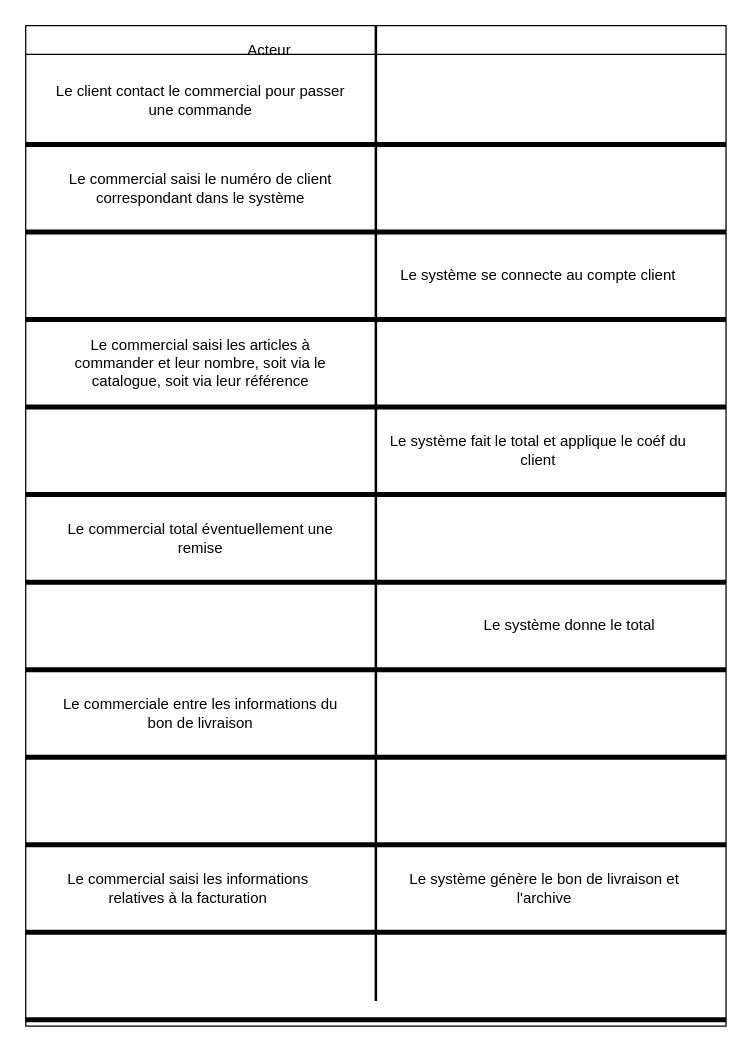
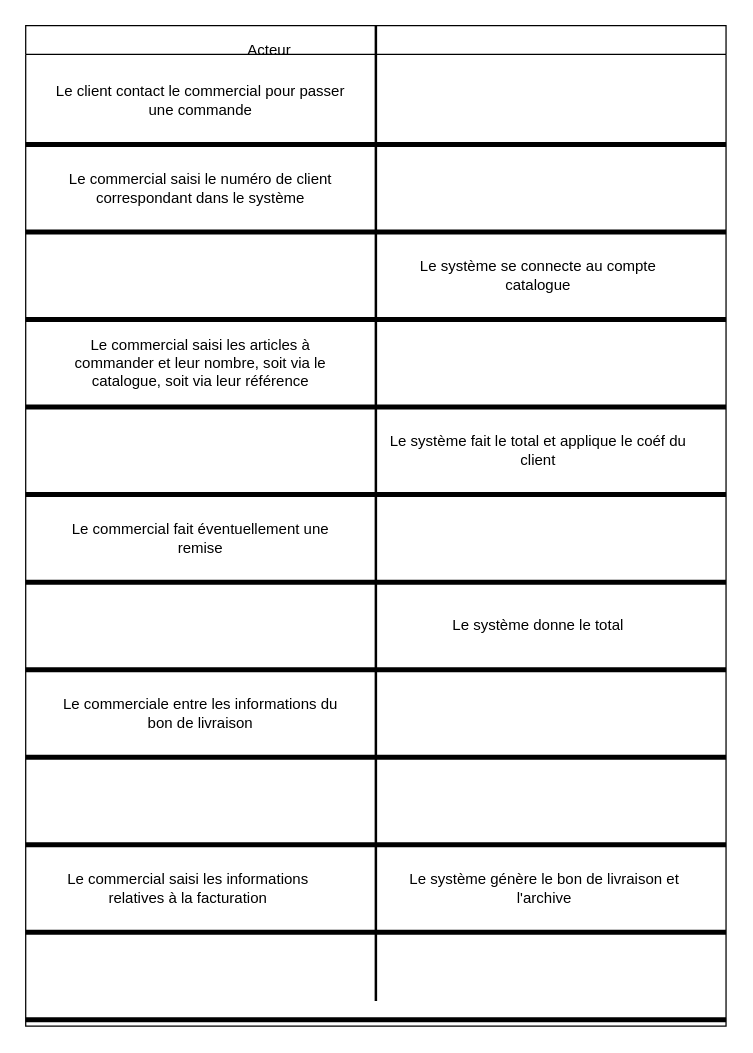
node "Le système se connecte au compte client": label "Le système se connecte au compte client" -> "Le système se connecte au compte catalogue"
node "Le commercial total éventuellement une remise": label "Le commercial total éventuellement une remise" -> "Le commercial fait éventuellement une remise"
node "Le système donne le total": moved (569, 626) -> (538, 626)
